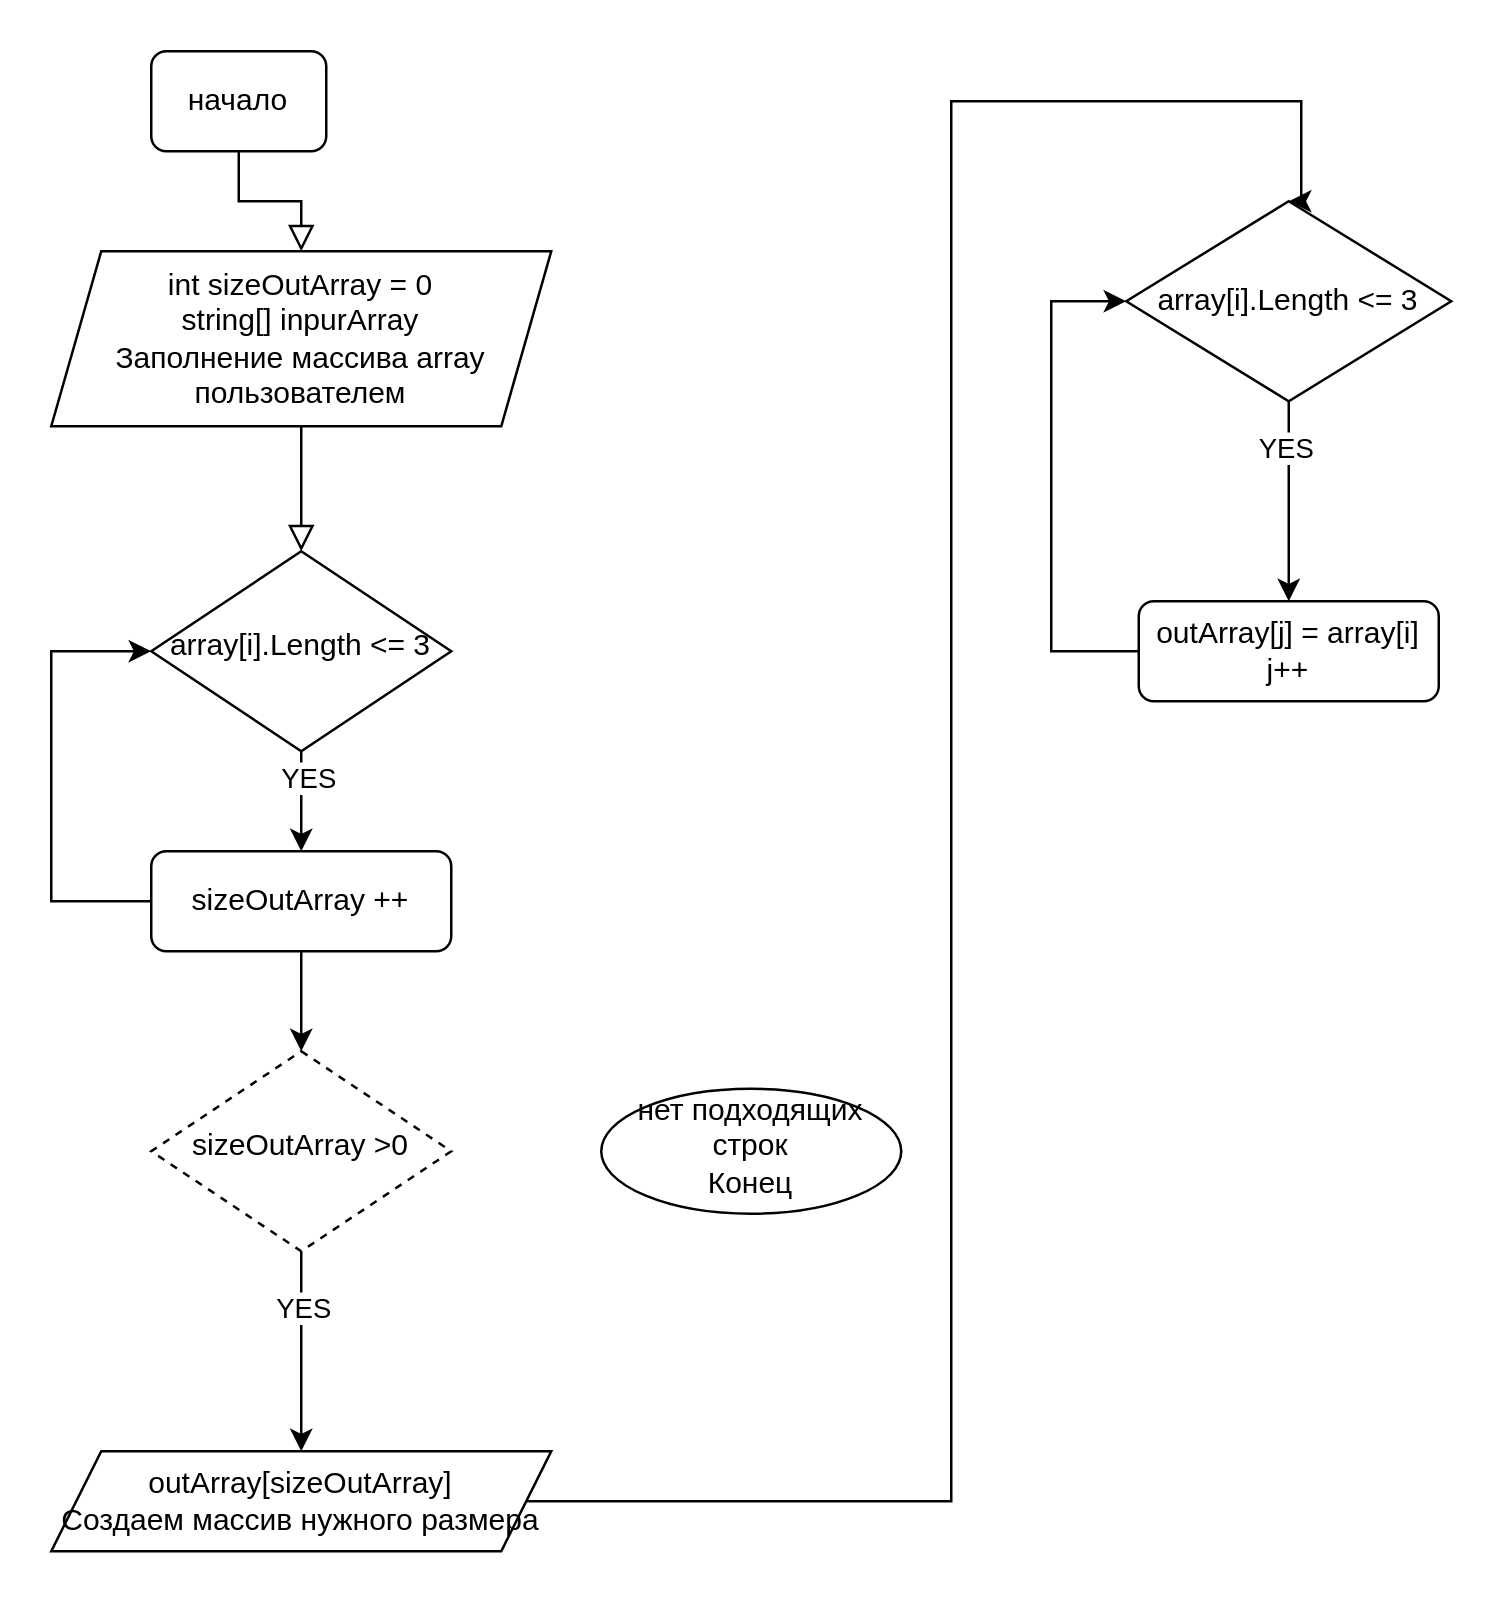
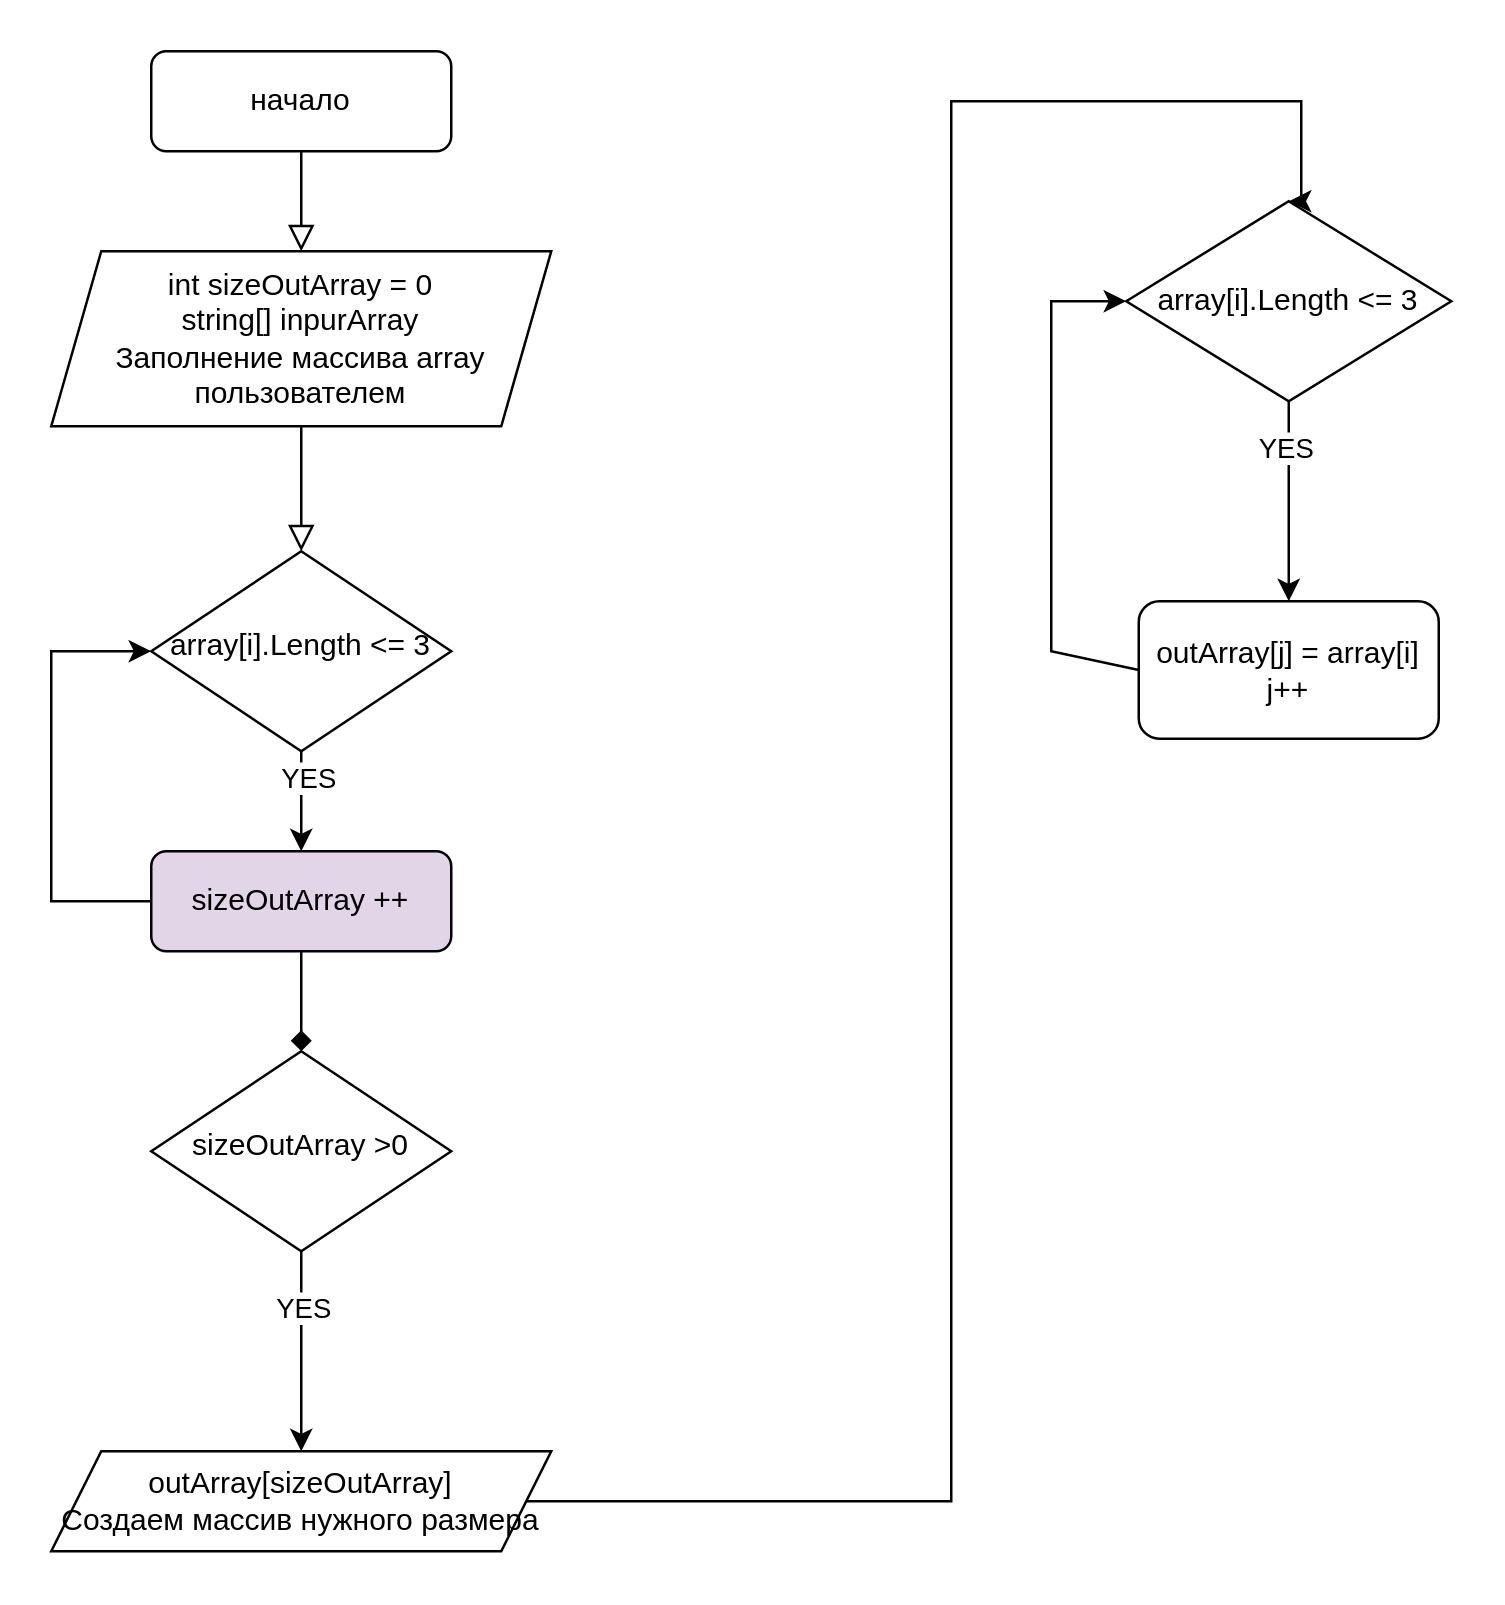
node "начало": size 175x100 -> 300x100
node "outArray[j] = array[i] j++": size 300x100 -> 300x138
node "sizeOutArray ++": fillcolor #ffffff -> #e1d5e7
edge "sizeOutArray ++" -> "sizeOutArray >0": arrowhead classic -> diamond
node "sizeOutArray >0": style dashed -> solid
node "нет подходящих строк Конец": removed
